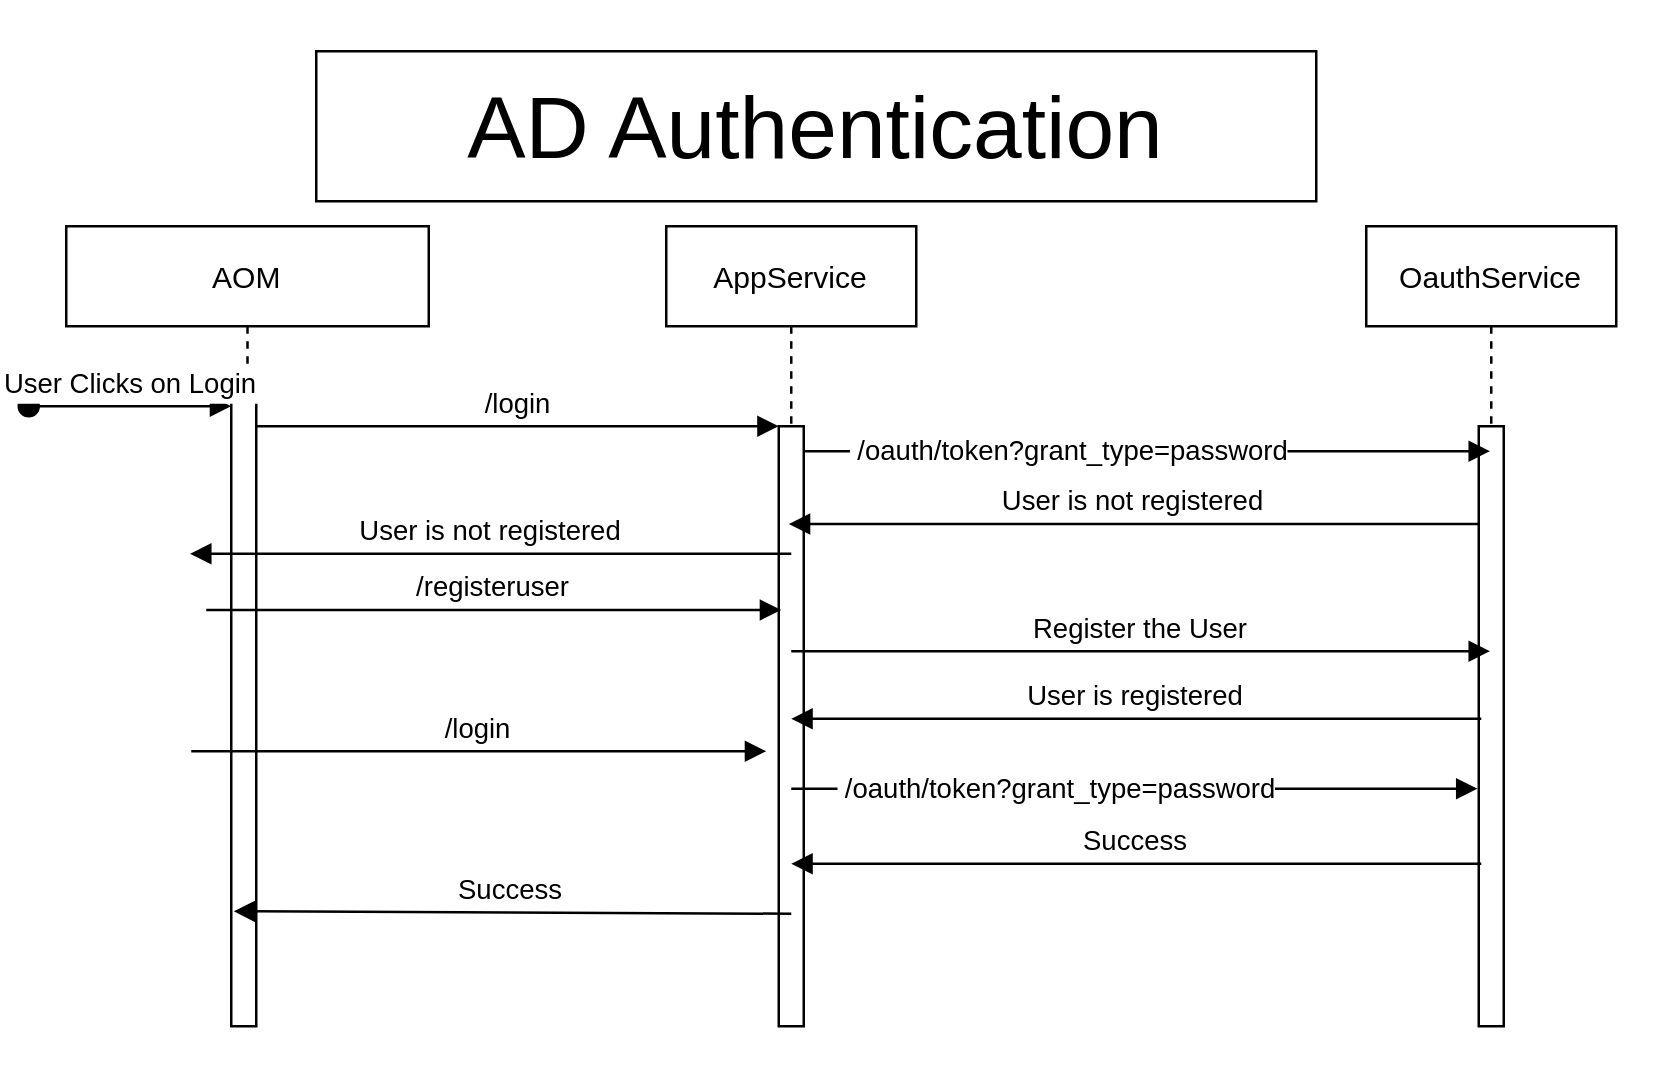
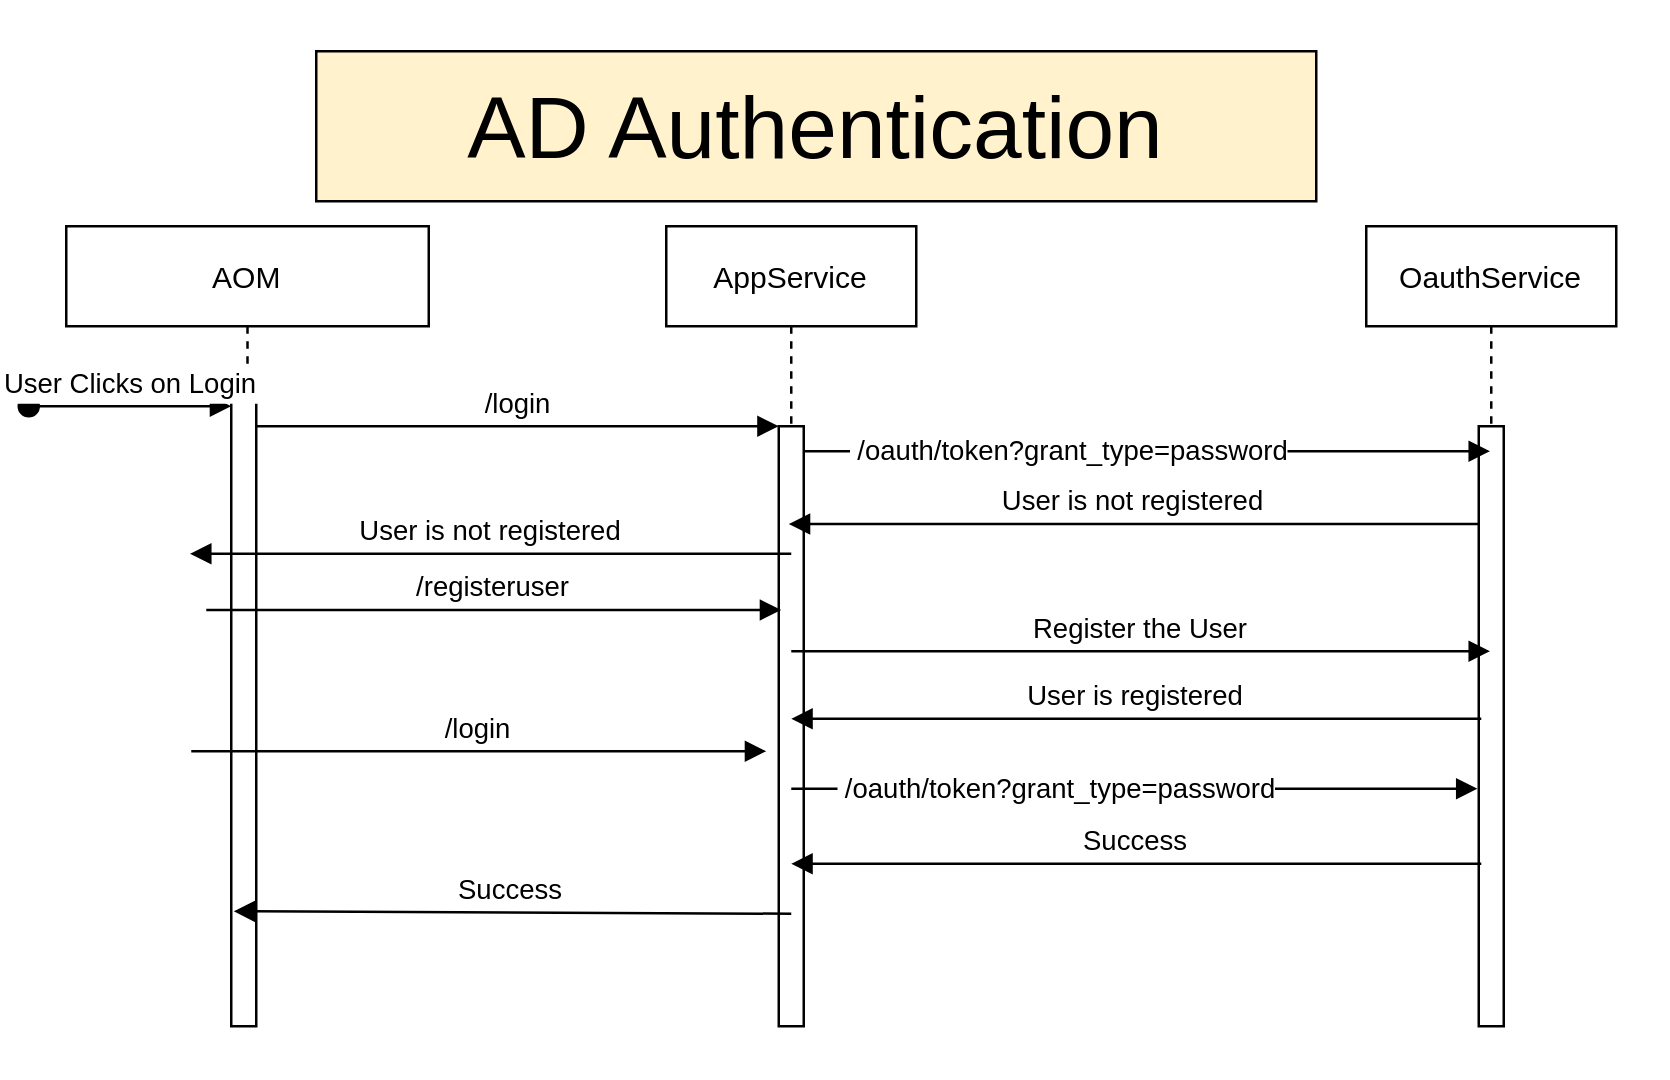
node "AD Authentication": fillcolor #ffffff -> #fff2cc
